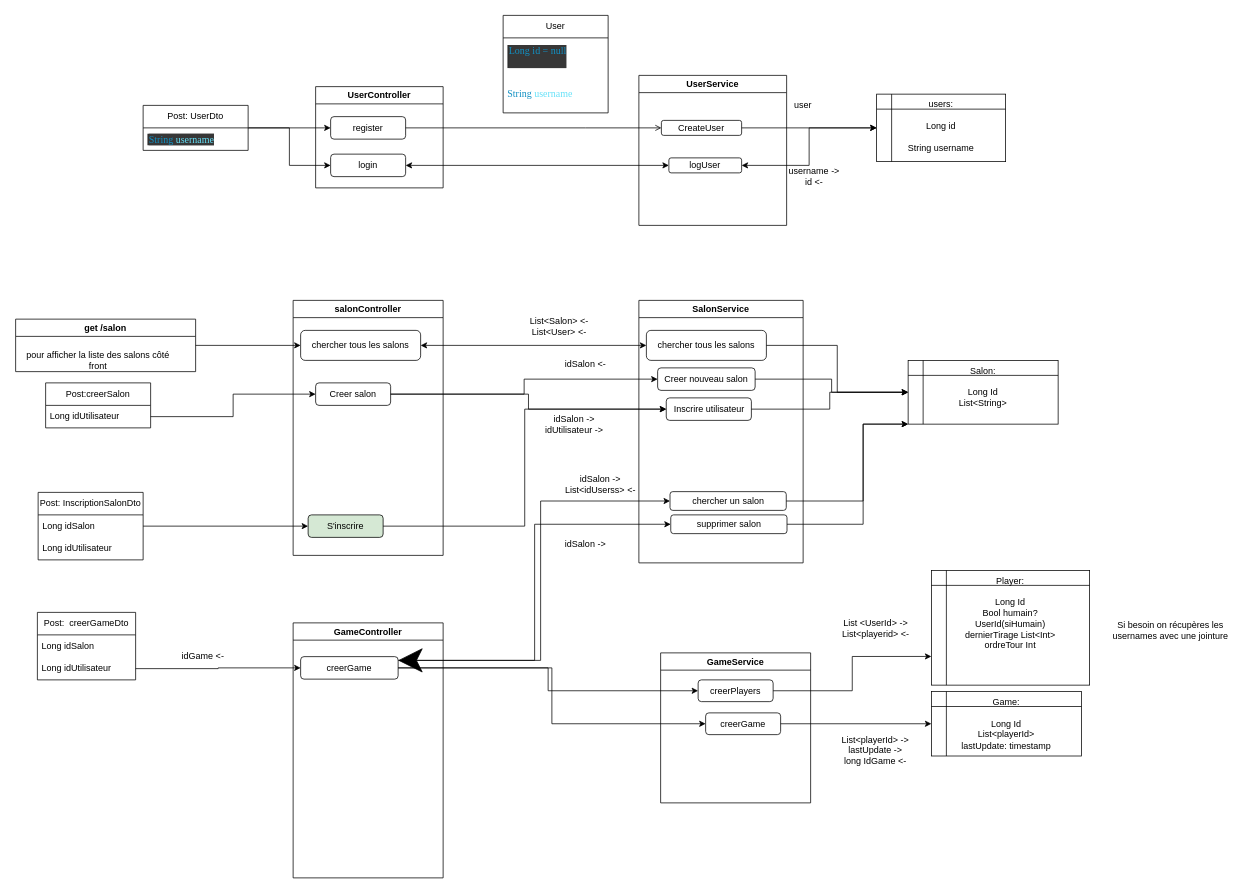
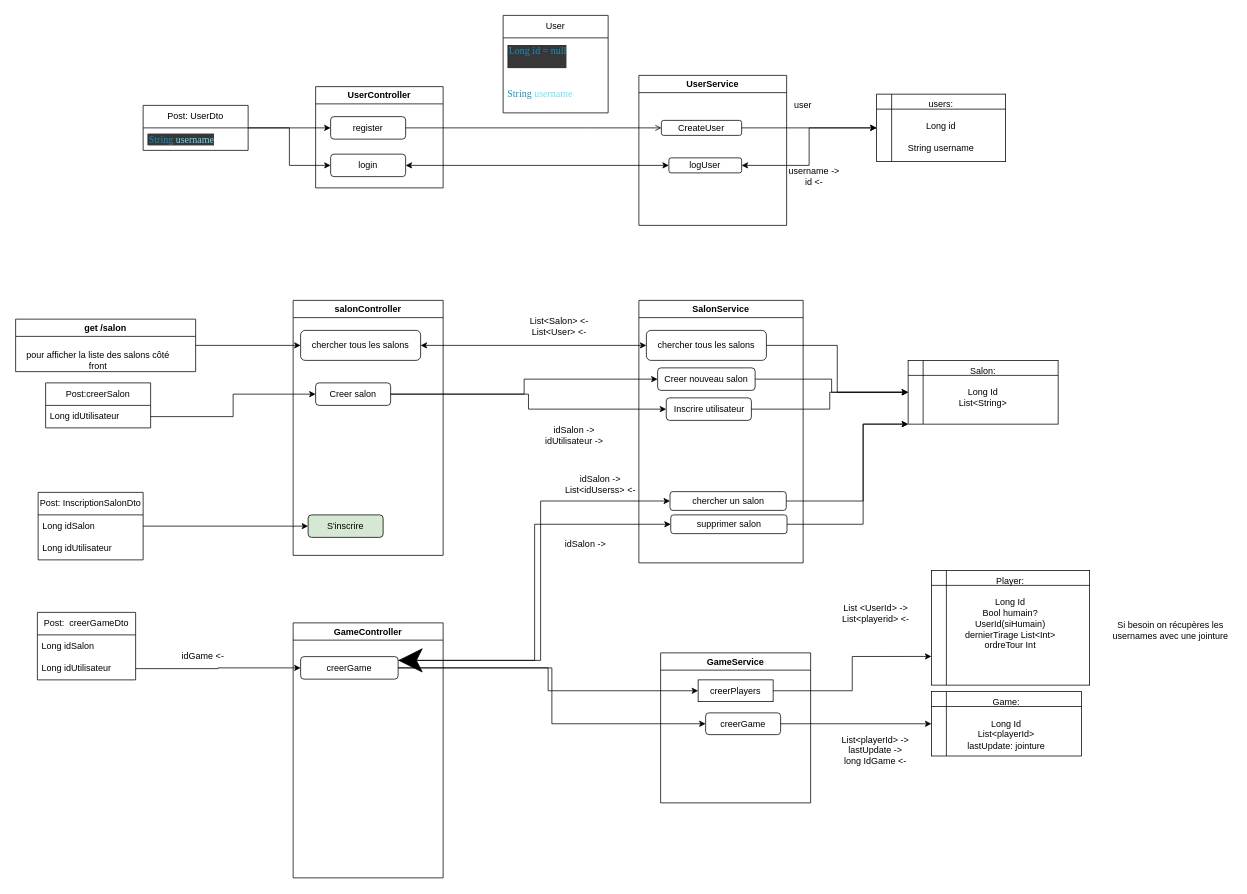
node "idSalon <-": removed
node "idSalon -> idUtilisateur ->": moved (574, 424) -> (574, 435)
edge "S'inscrire" -> "Inscrire utilisateur": removed
node "List <UserId> -> List<playerid> <-": moved (875, 628) -> (875, 613)
node "creerPlayers": shape rounded rectangle -> rectangle
node "Game: Long Id List<playerId> lastUpdate: timestamp": label "Game: Long Id List<playerId> lastUpdate: timestamp" -> "Game: Long Id List<playerId> lastUpdate: jointure"
